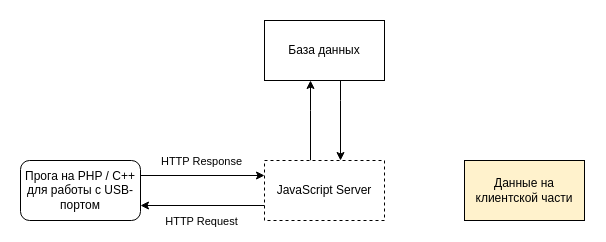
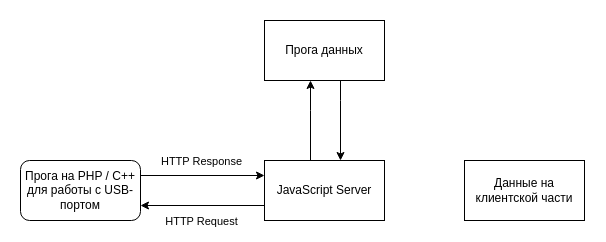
node "База данных": label "База данных" -> "Прога данных"
node "JavaScript Server": style dashed -> solid
node "Данные на клиентской части": fillcolor #fff2cc -> #ffffff
